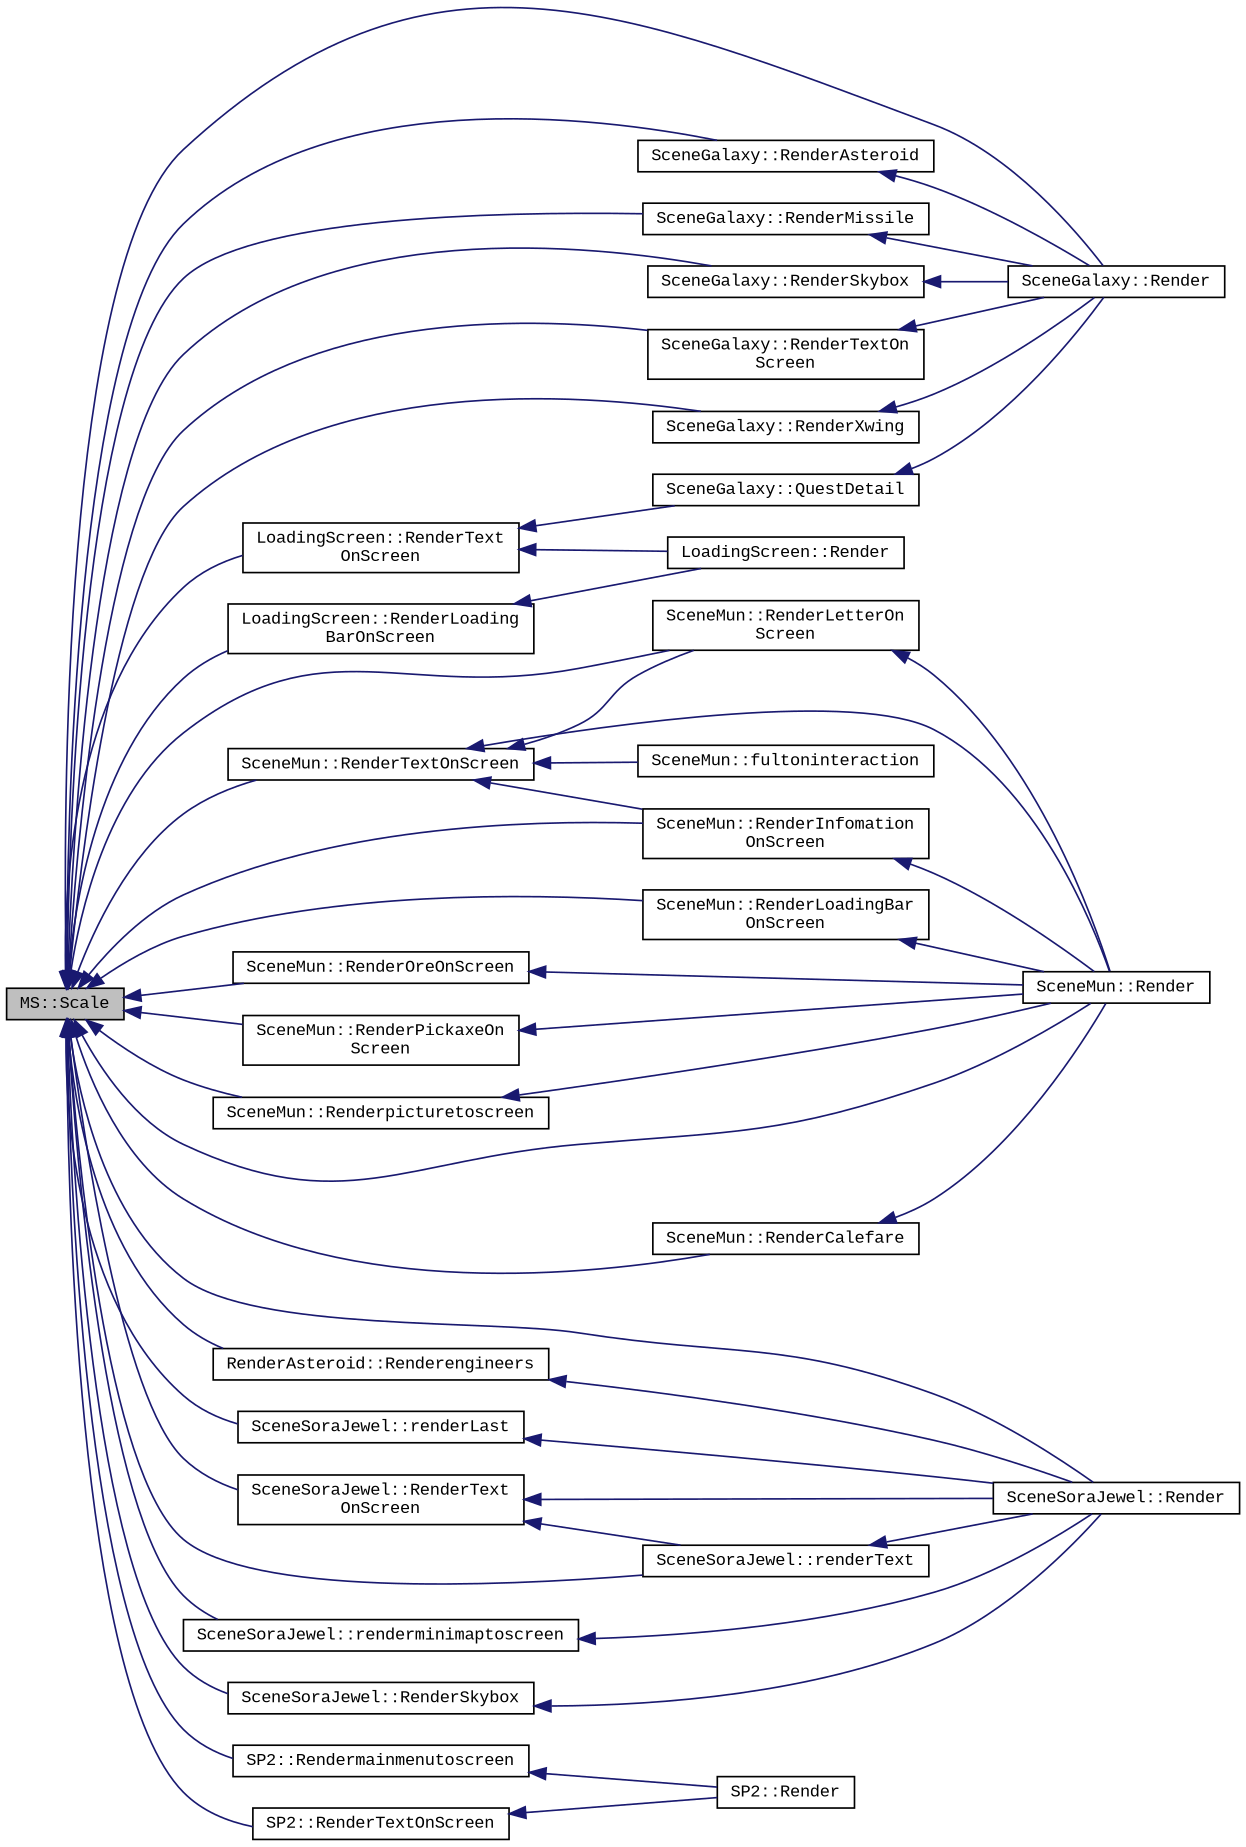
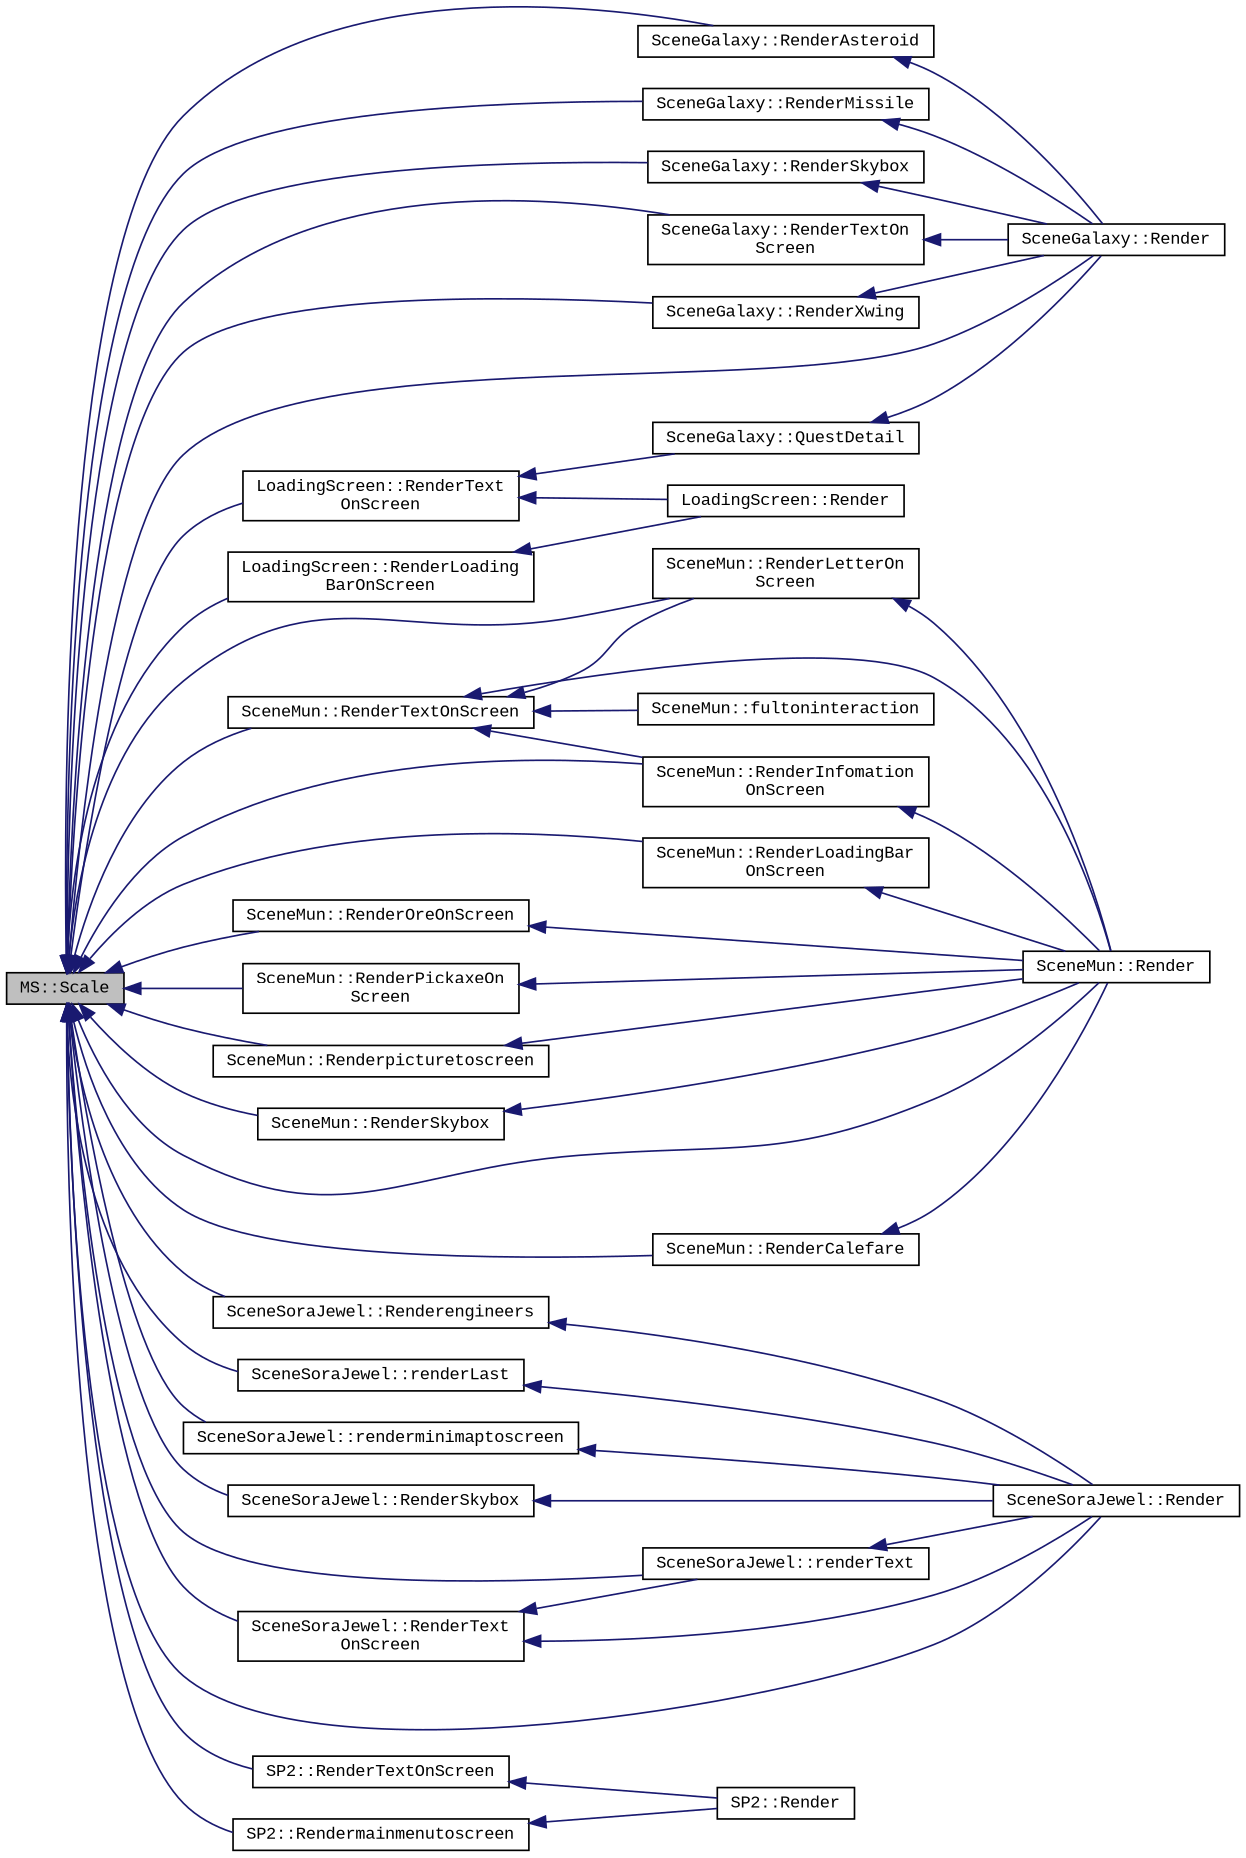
node "SceneMun::RenderSkybox": added
node "RenderAsteroid::Renderengineers": label "RenderAsteroid::Renderengineers" -> "SceneSoraJewel::Renderengineers"
